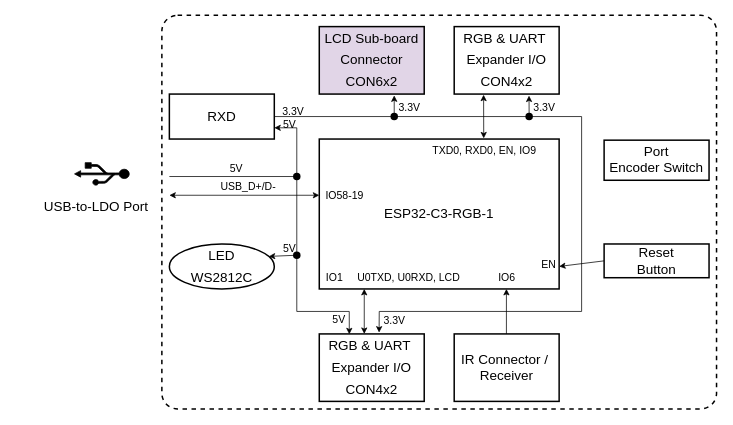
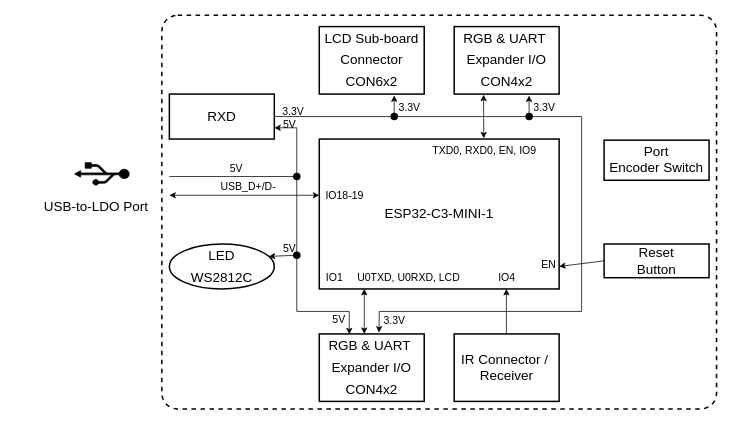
node "LCD Sub-board Connector CON6x2": fillcolor #e1d5e7 -> #ffffff
node "IO58-19": label "IO58-19" -> "IO18-19"
node "ESP32-C3-RGB-1": label "ESP32-C3-RGB-1" -> "ESP32-C3-MINI-1"
node "IO6": label "IO6" -> "IO4"
